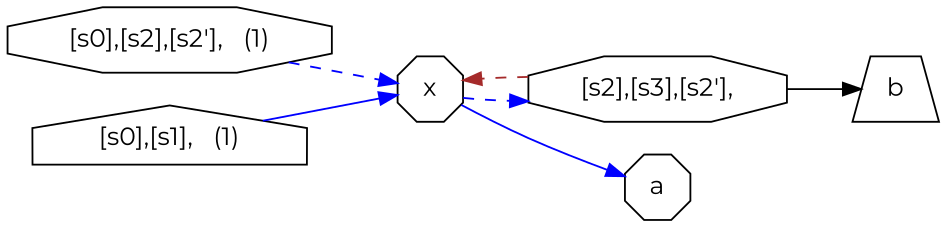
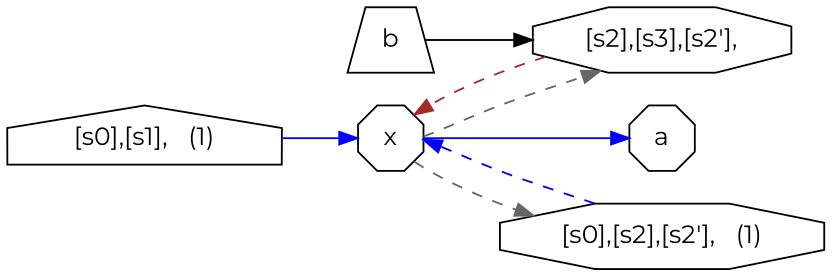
edge "[s2],[s3],[s2']," -> "b": reversed
edge "x" -> "[s2],[s3],[s2'],": color blue -> gray40
edge "x" -> "[s0],[s2],[s2'],   (1)": added
